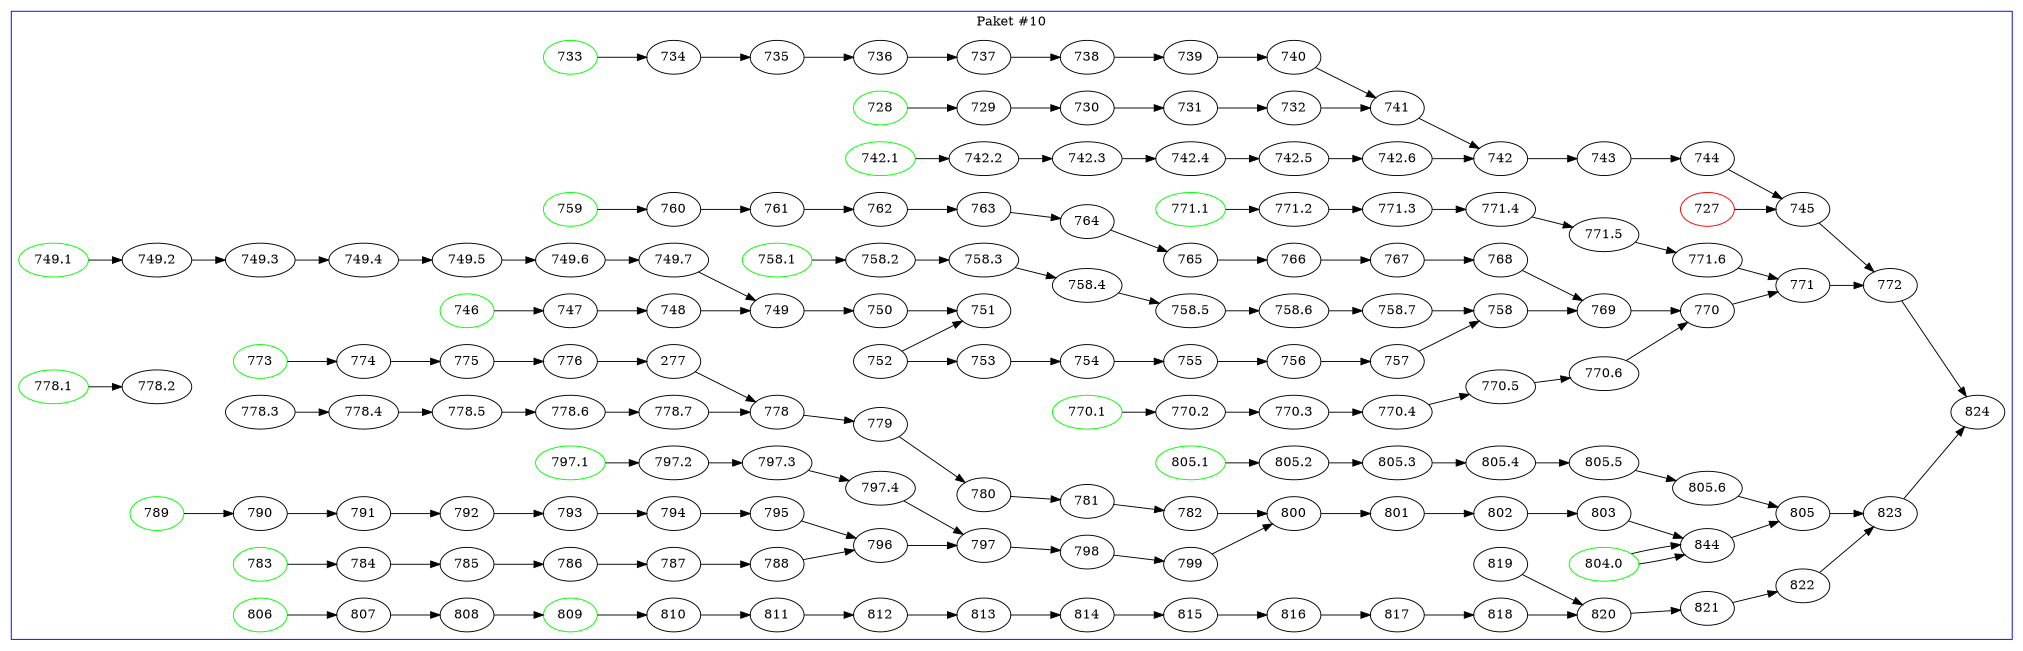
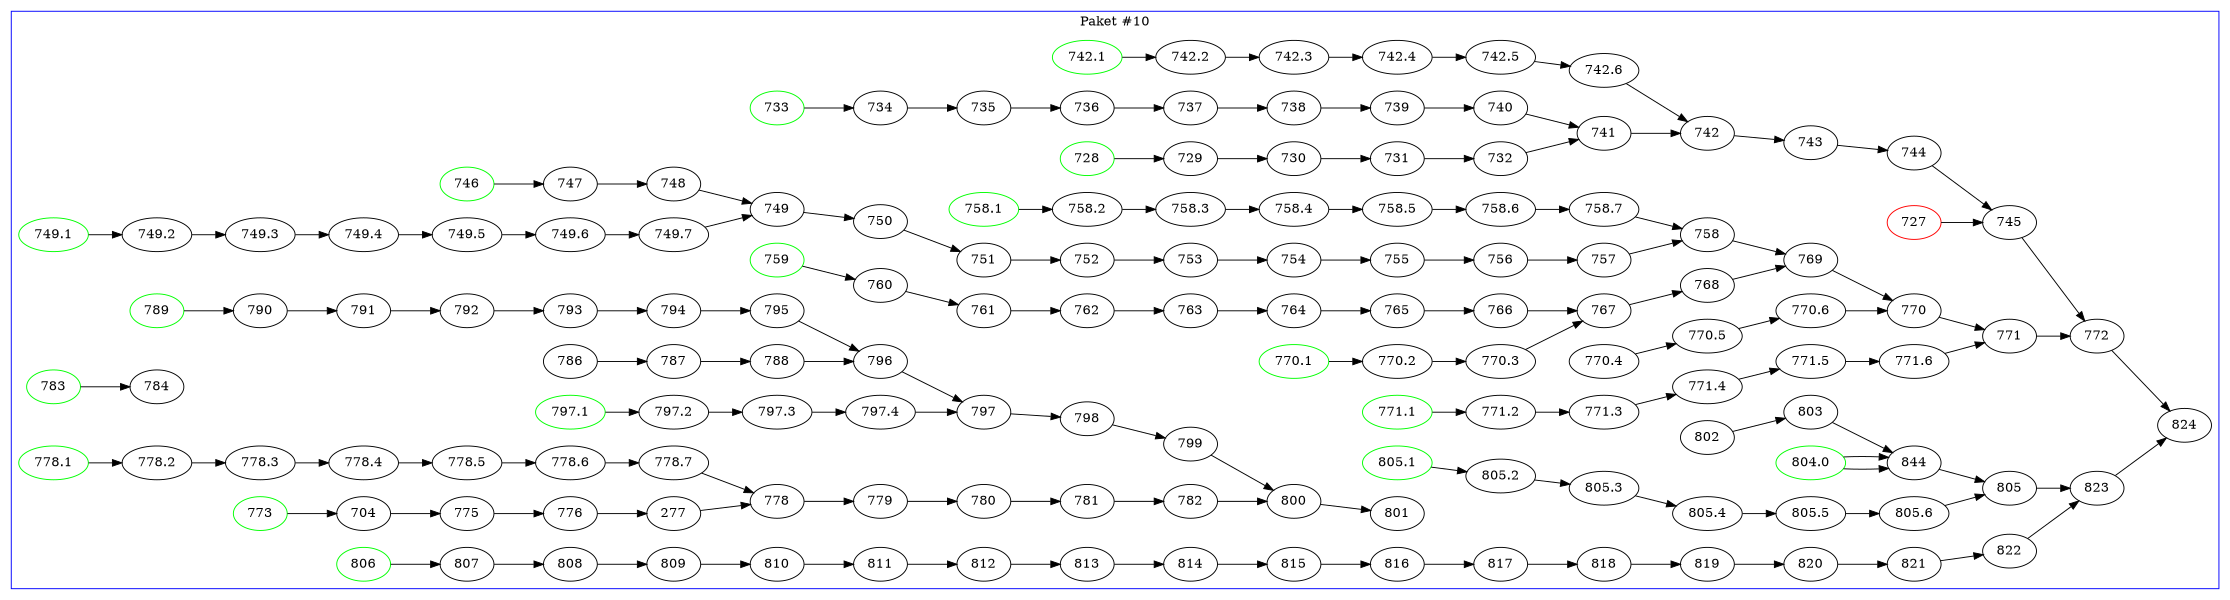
edge "752" -> "751": reversed
node "774": label "774" -> "704"
edge "770.3" -> "770.4": now "770.3" -> "767"
edge "778.2" -> "778.3": added
edge "801" -> "802": removed
node "785": removed
node "809": color green -> black
edge "818" -> "820": now "818" -> "819"
